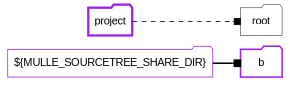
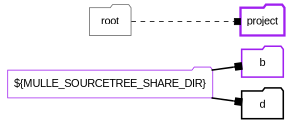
edge "project" -> "root": reversed
node "d": added
